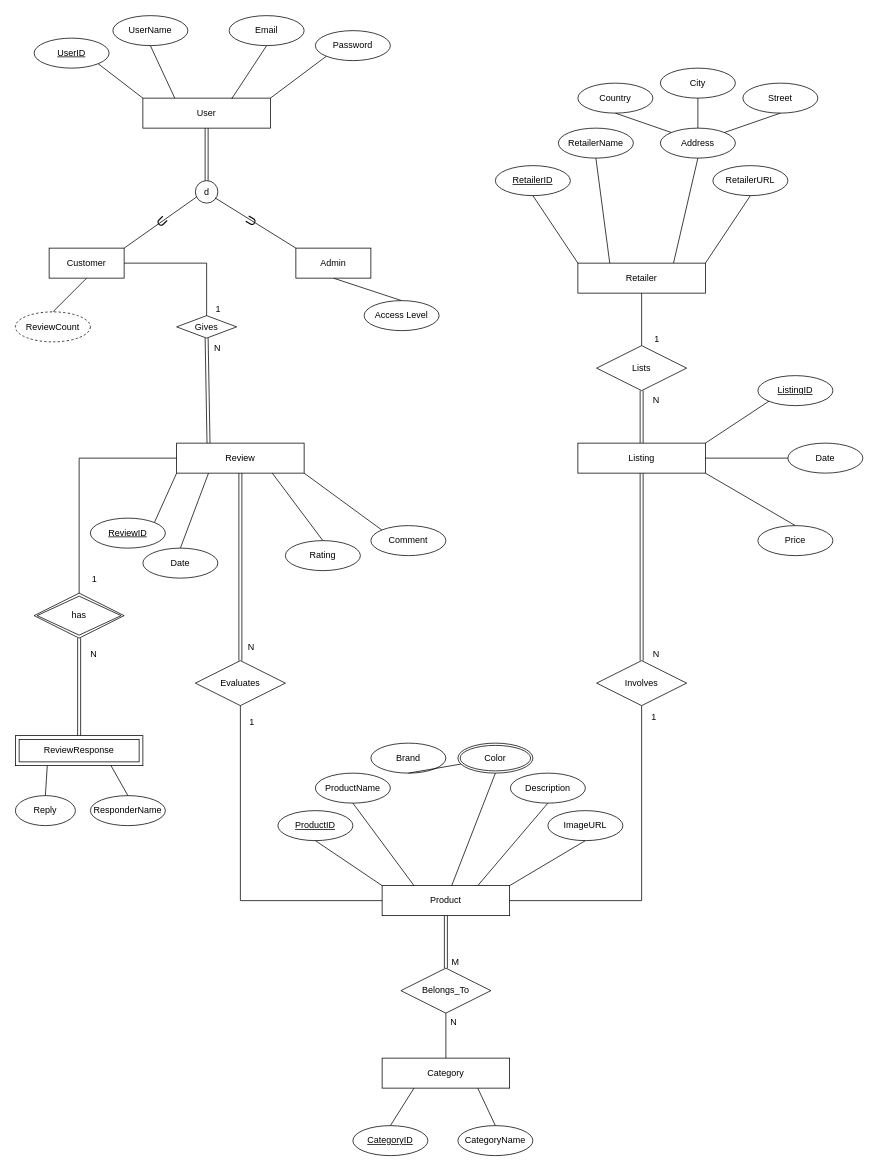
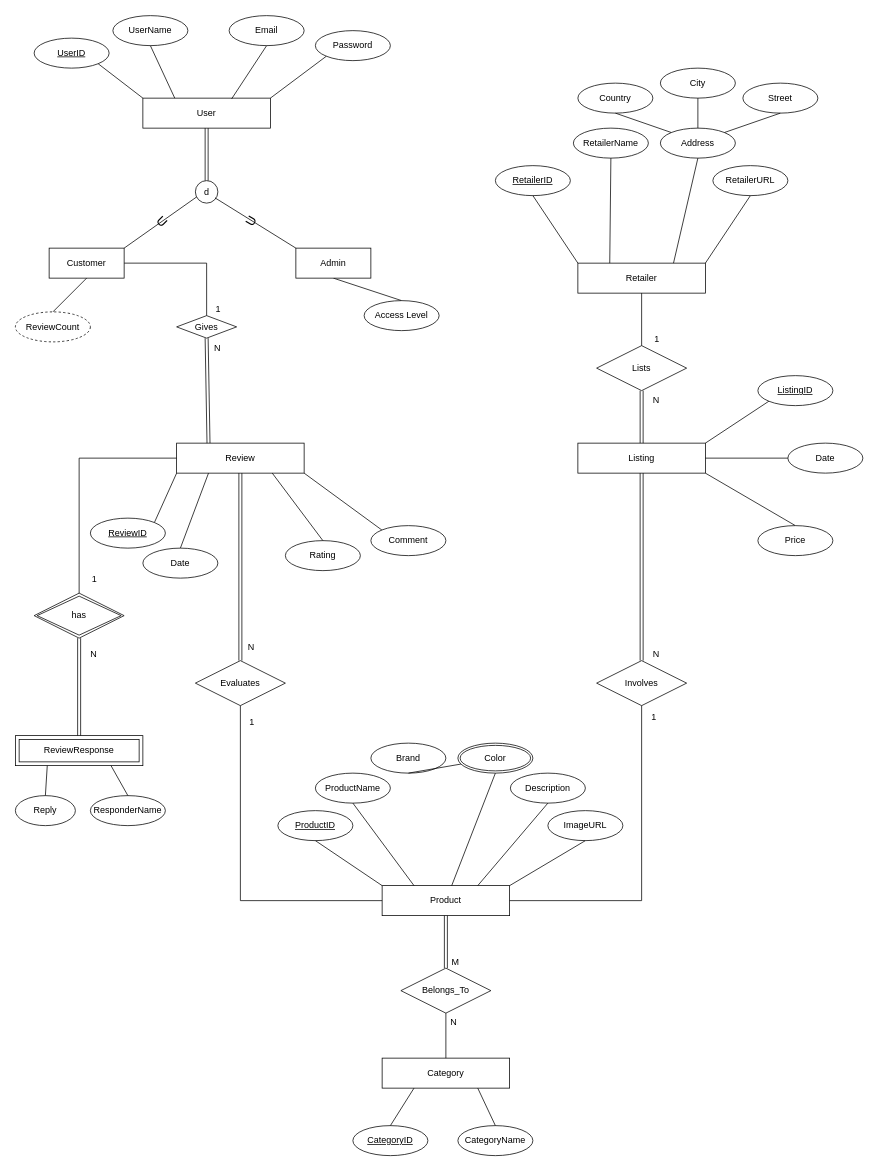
node "RetailerName": moved (596, 143) -> (611, 143)
